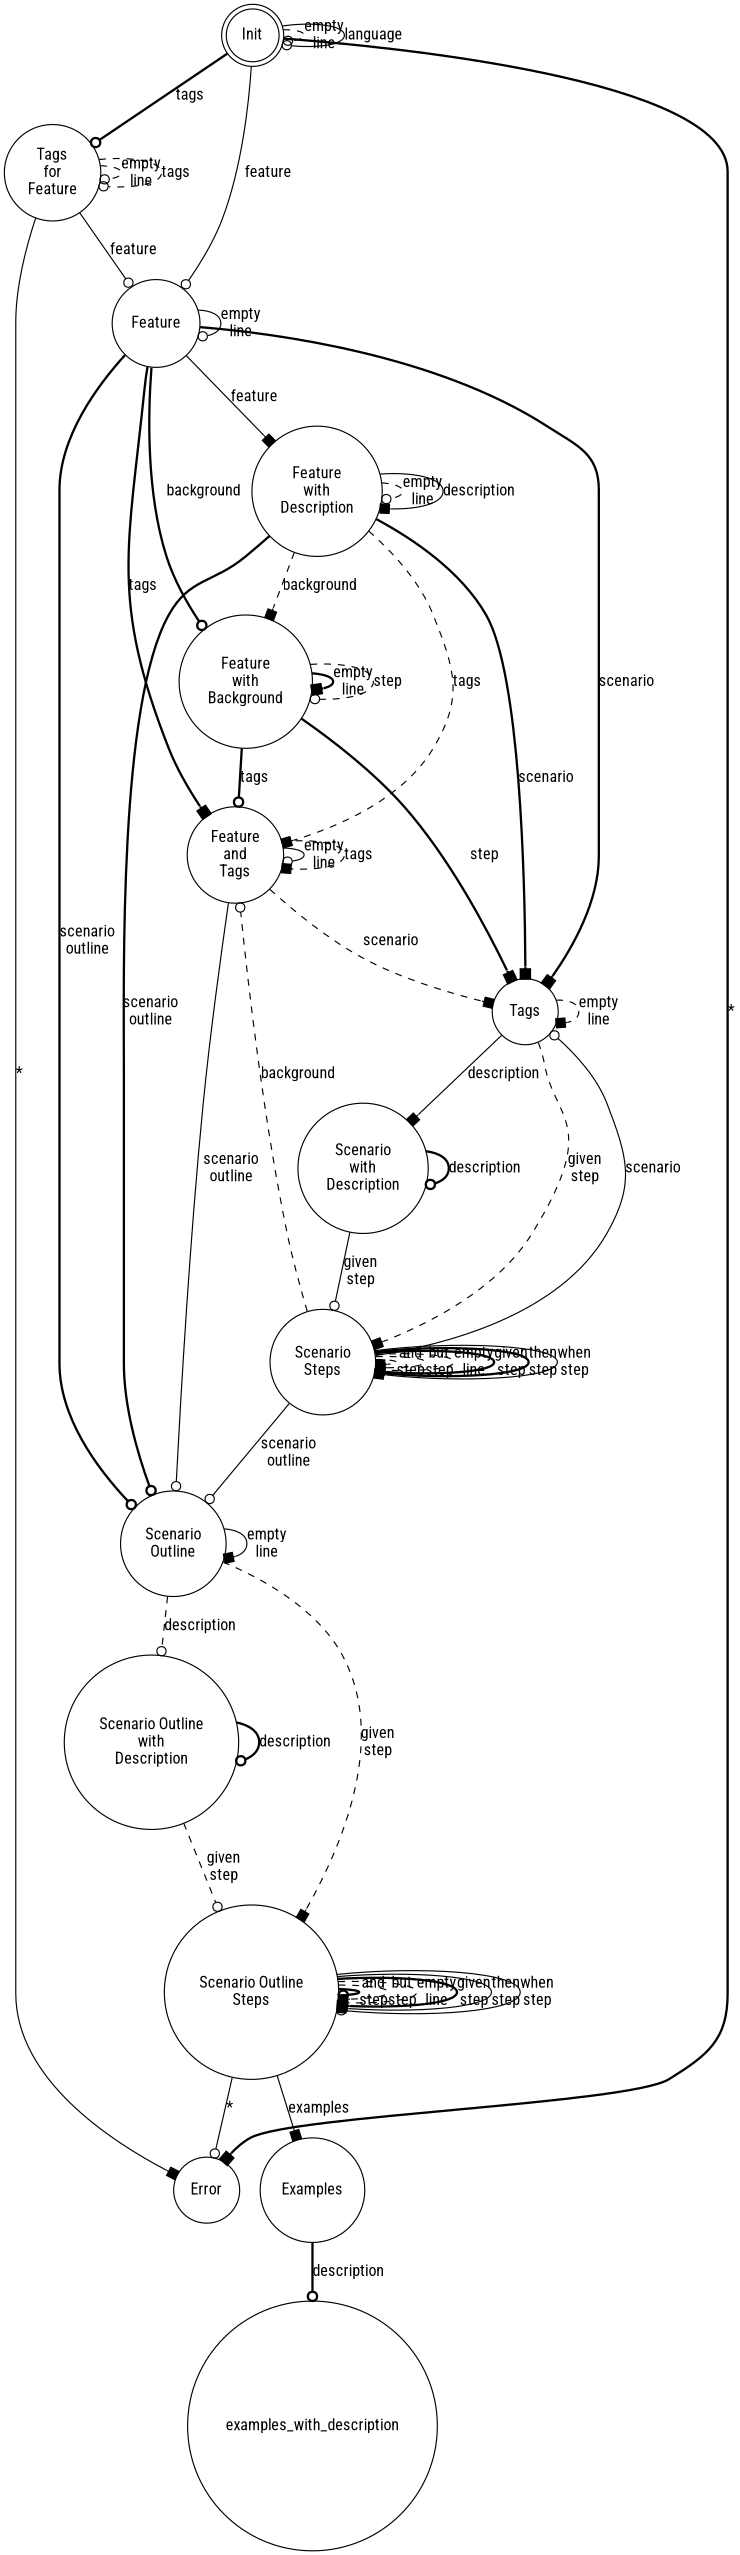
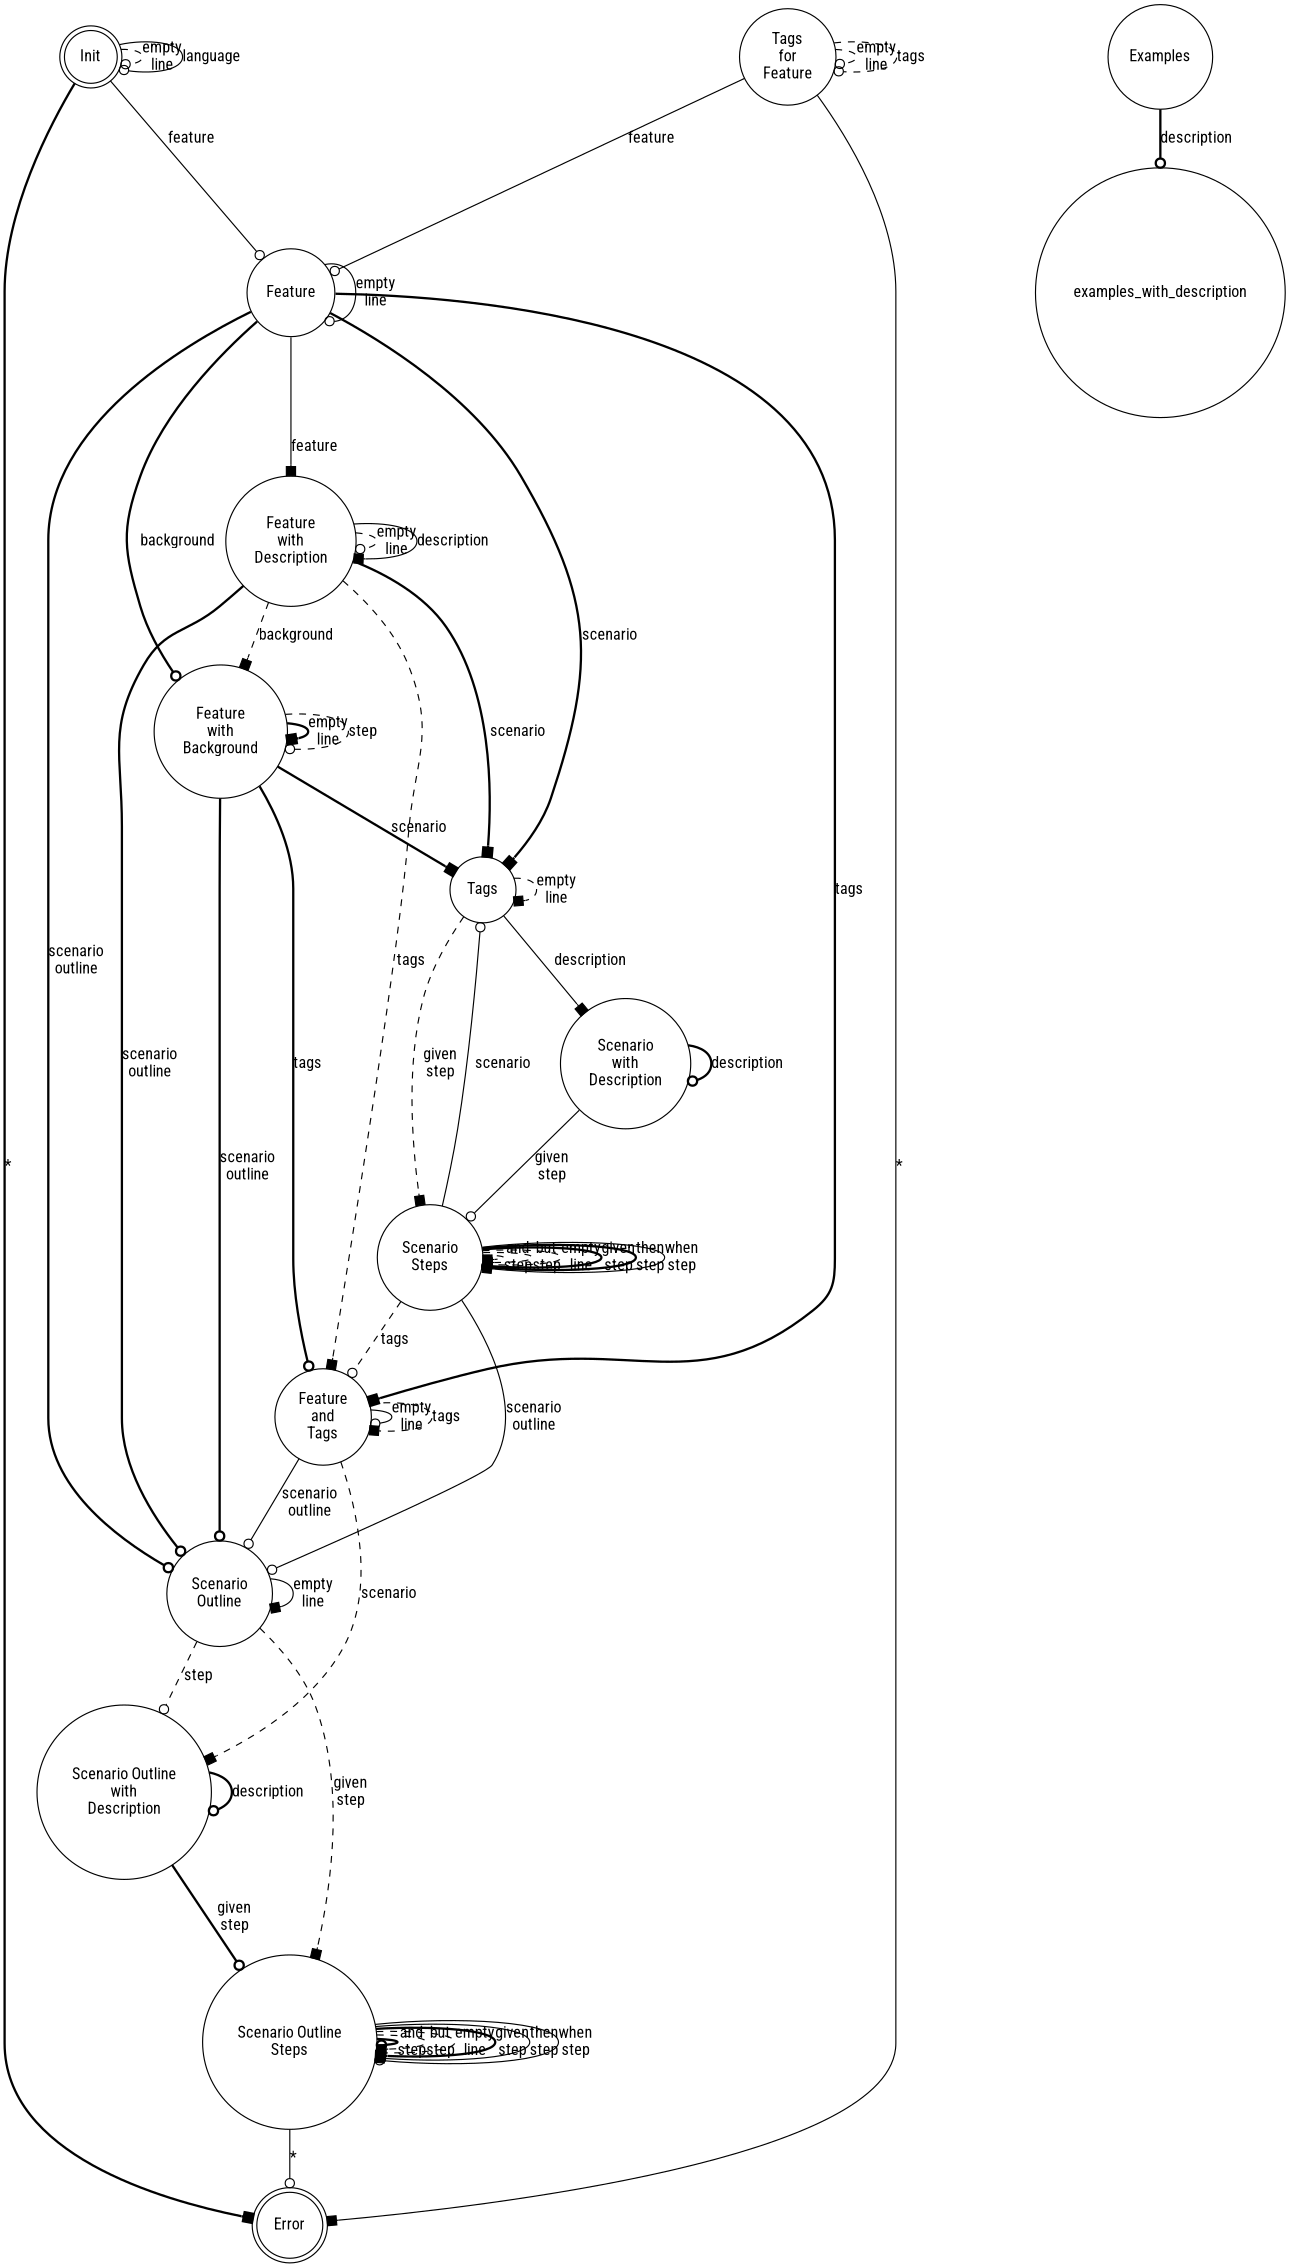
edge "Init" -> "Tags for Feature": removed, label "tags"
edge "Feature with Background" -> "Tags": label "step" -> "scenario"
edge "Feature and Tags" -> "Tags": now "Feature and Tags" -> "Scenario Outline with Description"
edge "Scenario Steps" -> "Feature and Tags": label "background" -> "tags"
edge "Feature with Background" -> "Scenario Outline": added, label "scenario outline"
edge "Scenario Outline" -> "Scenario Outline with Description": label "description" -> "step"
edge "Scenario Outline with Description" -> "Scenario Outline Steps": style dashed -> bold
edge "Scenario Outline Steps" -> "Examples": removed, label "examples"
node "Error": shape circle -> doublecircle
